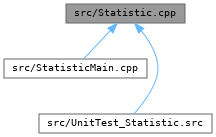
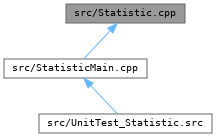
edge "src/UnitTest_Statistic.src" -> "src/Statistic.cpp": now "src/UnitTest_Statistic.src" -> "src/StatisticMain.cpp"
